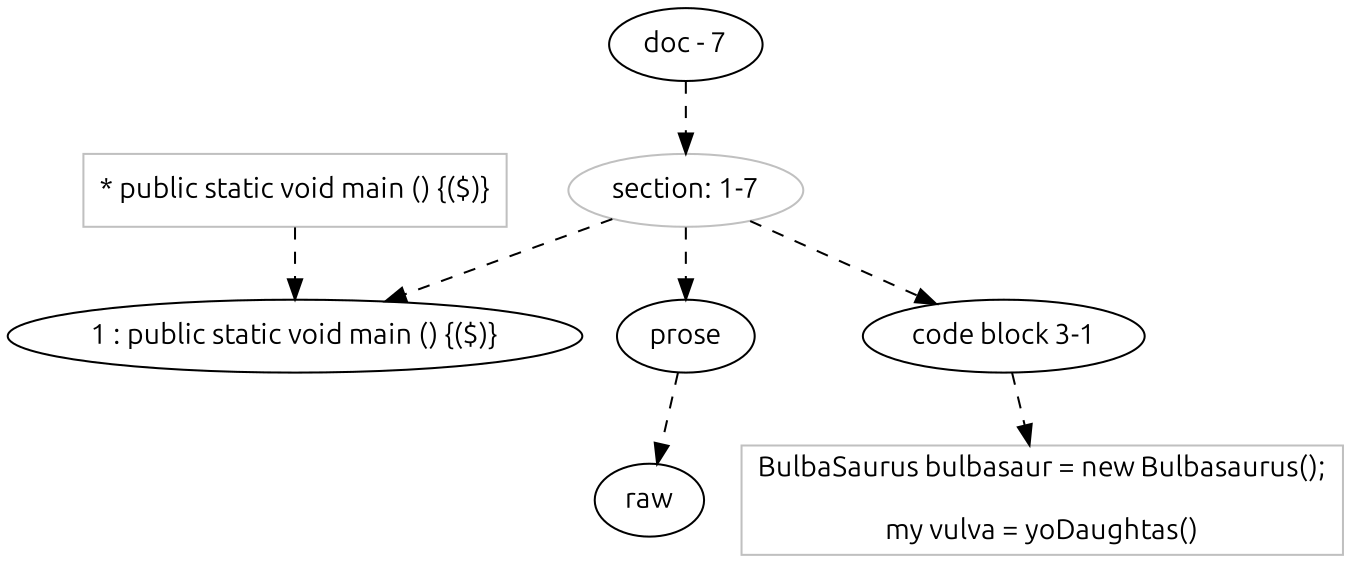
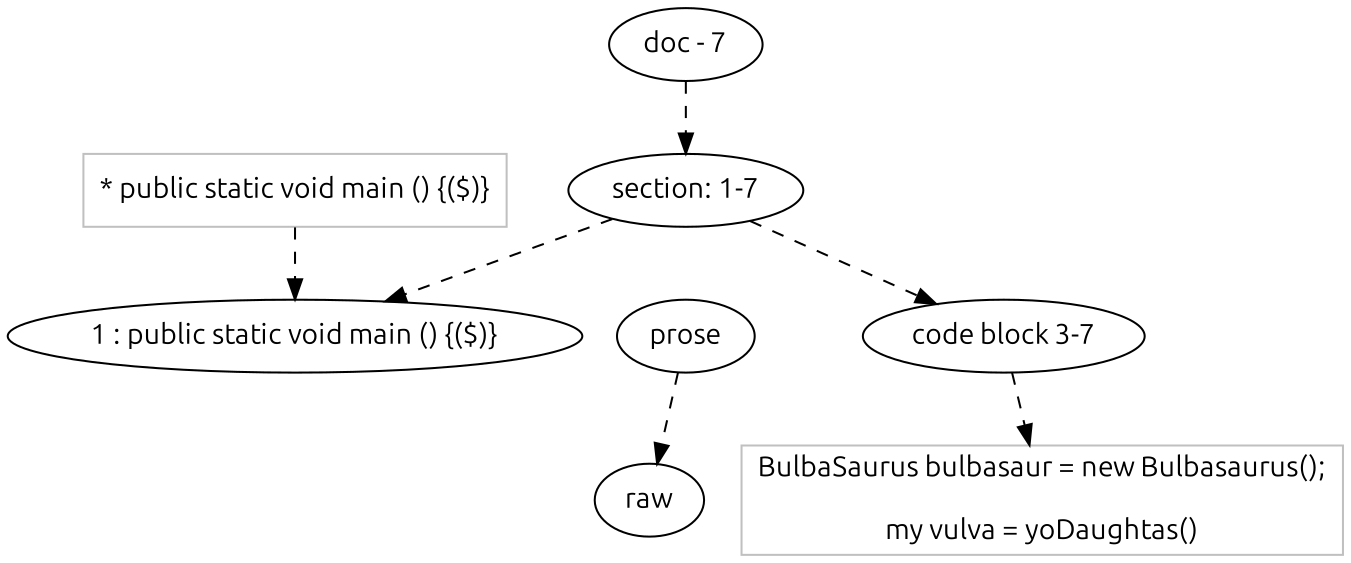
node "section: 1-7": color Gray -> black
edge "section: 1-7" -> "prose": removed
node "code block 3-1": label "code block 3-1" -> "code block 3-7"
